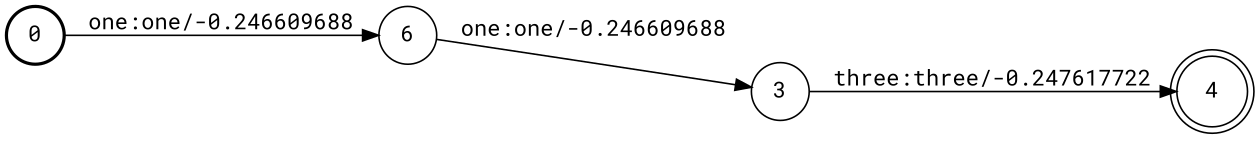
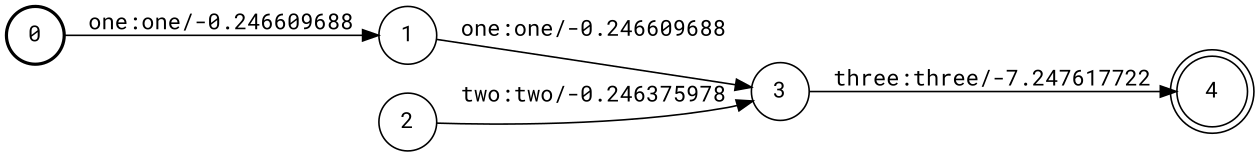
node "6": label "6" -> "1"
edge "3" -> "4": label "three:three/-0.247617722" -> "three:three/-7.247617722"
node "2": added
